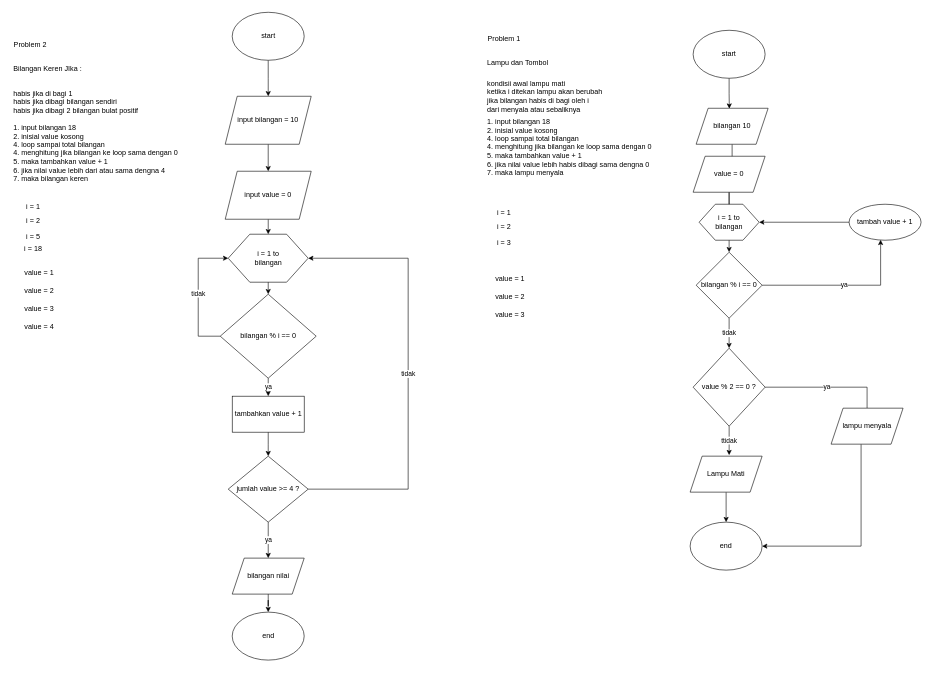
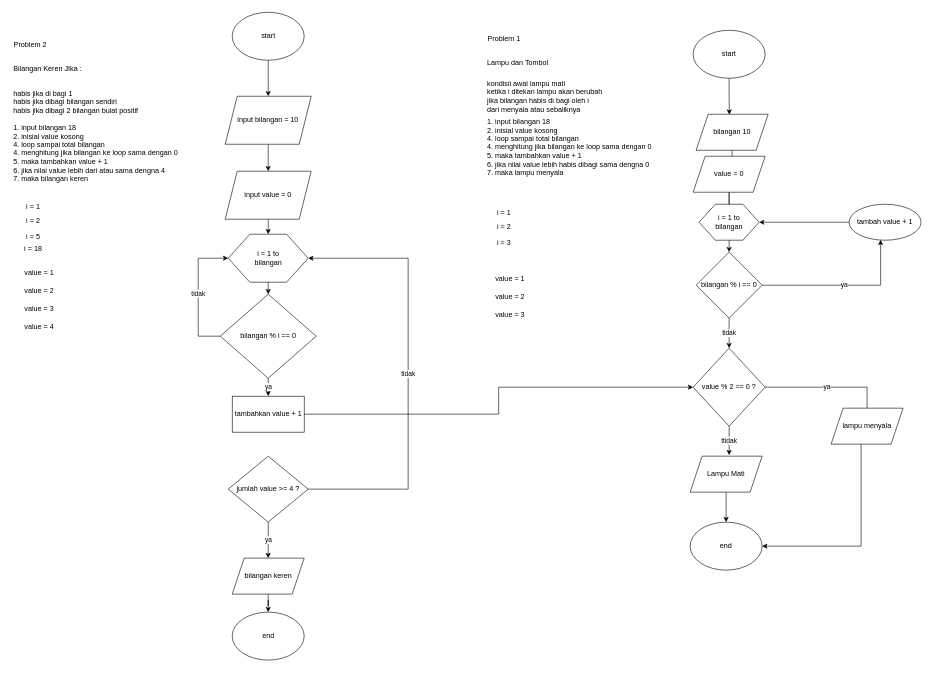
node "bilangan 10": moved (732, 126) -> (732, 132)
edge "tambahkan value + 1" -> "jumlah value >= 4 ?": now "tambahkan value + 1" -> "value % 2 == 0 ?"
node "bilangan nilai": label "bilangan nilai" -> "bilangan keren"
